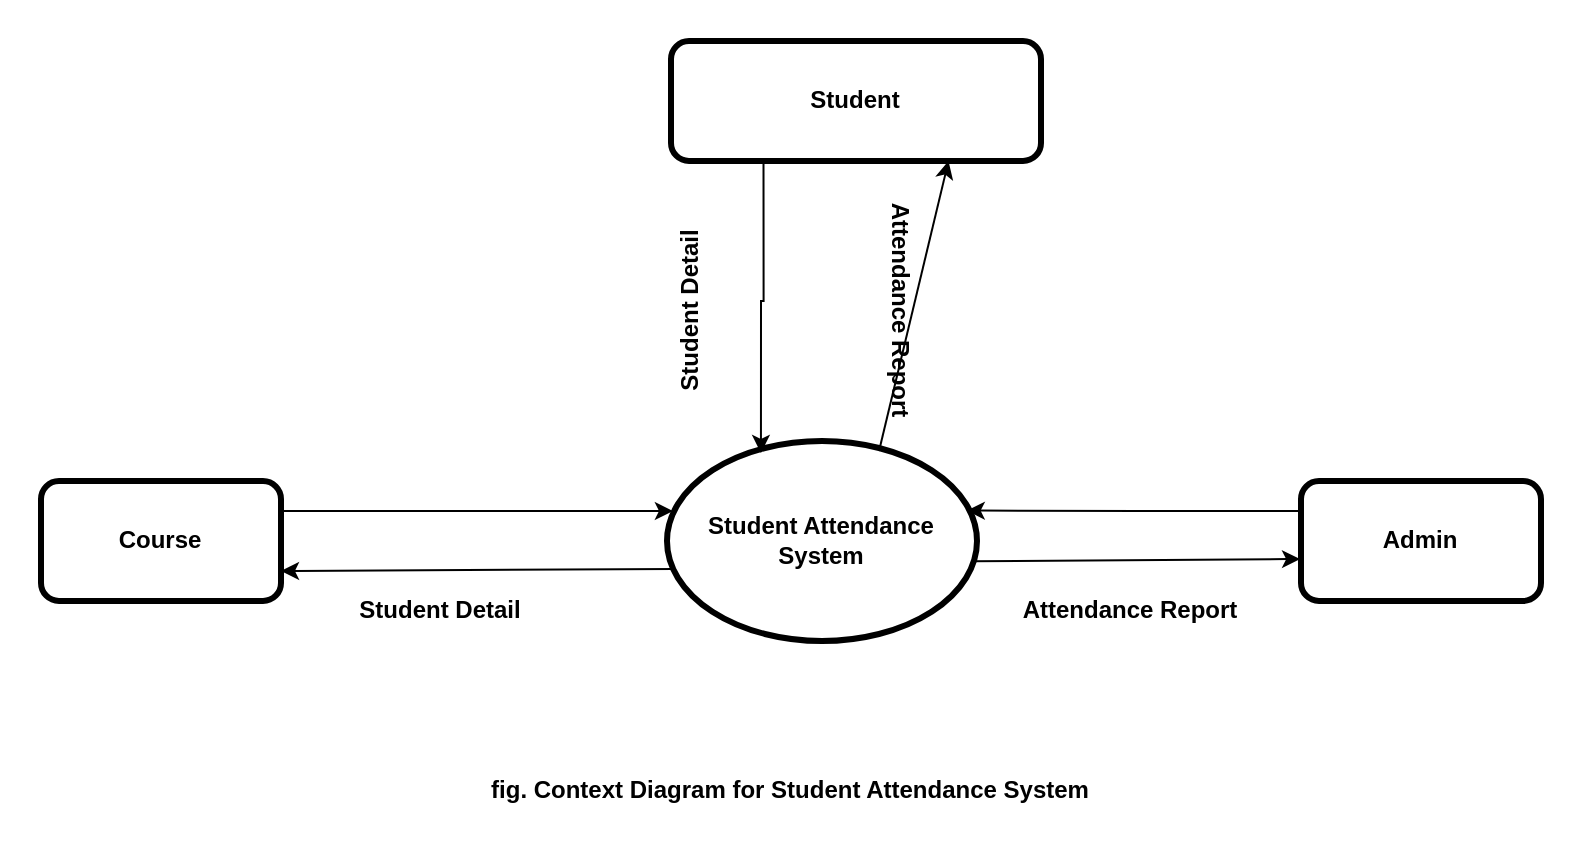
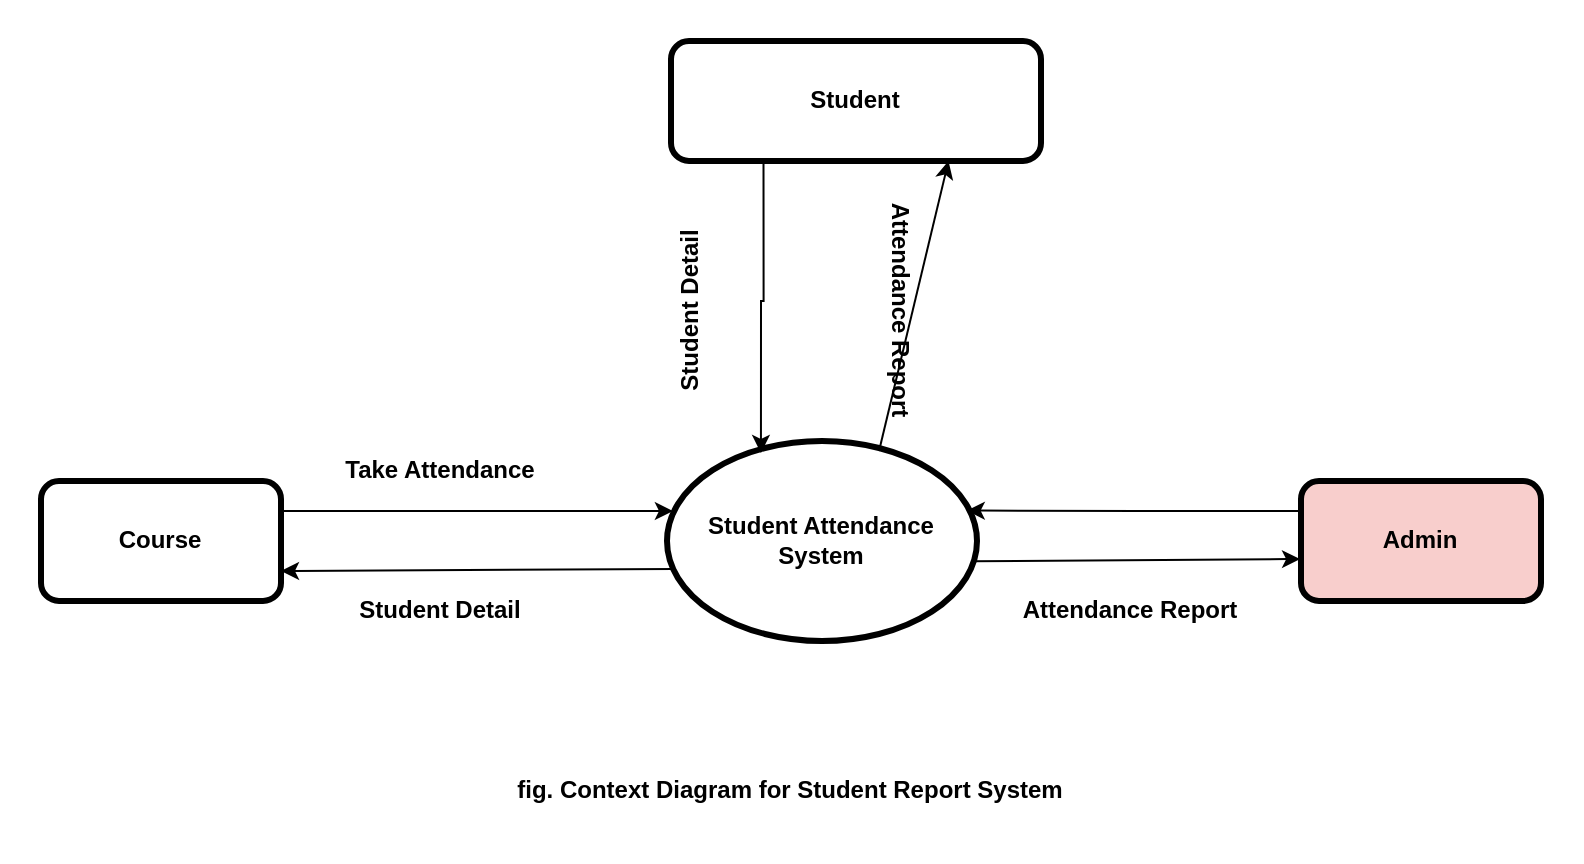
node "Take Attendance": added
node "Admin": fillcolor #ffffff -> #f8cecc
node "fig. Context Diagram for Student Attendance System": label "fig. Context Diagram for Student Attendance System" -> "fig. Context Diagram for Student Report System"
